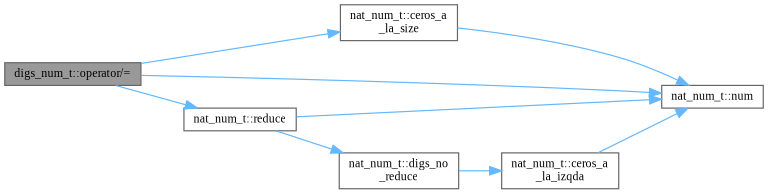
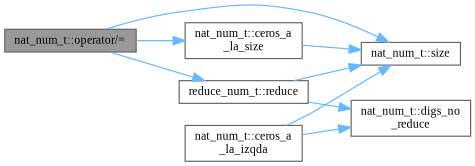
node "digs_num_t::operator/=": label "digs_num_t::operator/=" -> "nat_num_t::operator/="
node "nat_num_t::num": label "nat_num_t::num" -> "nat_num_t::size"
node "nat_num_t::reduce": label "nat_num_t::reduce" -> "reduce_num_t::reduce"
edge "nat_num_t::digs_no _reduce" -> "nat_num_t::ceros_a _la_izqda": reversed
